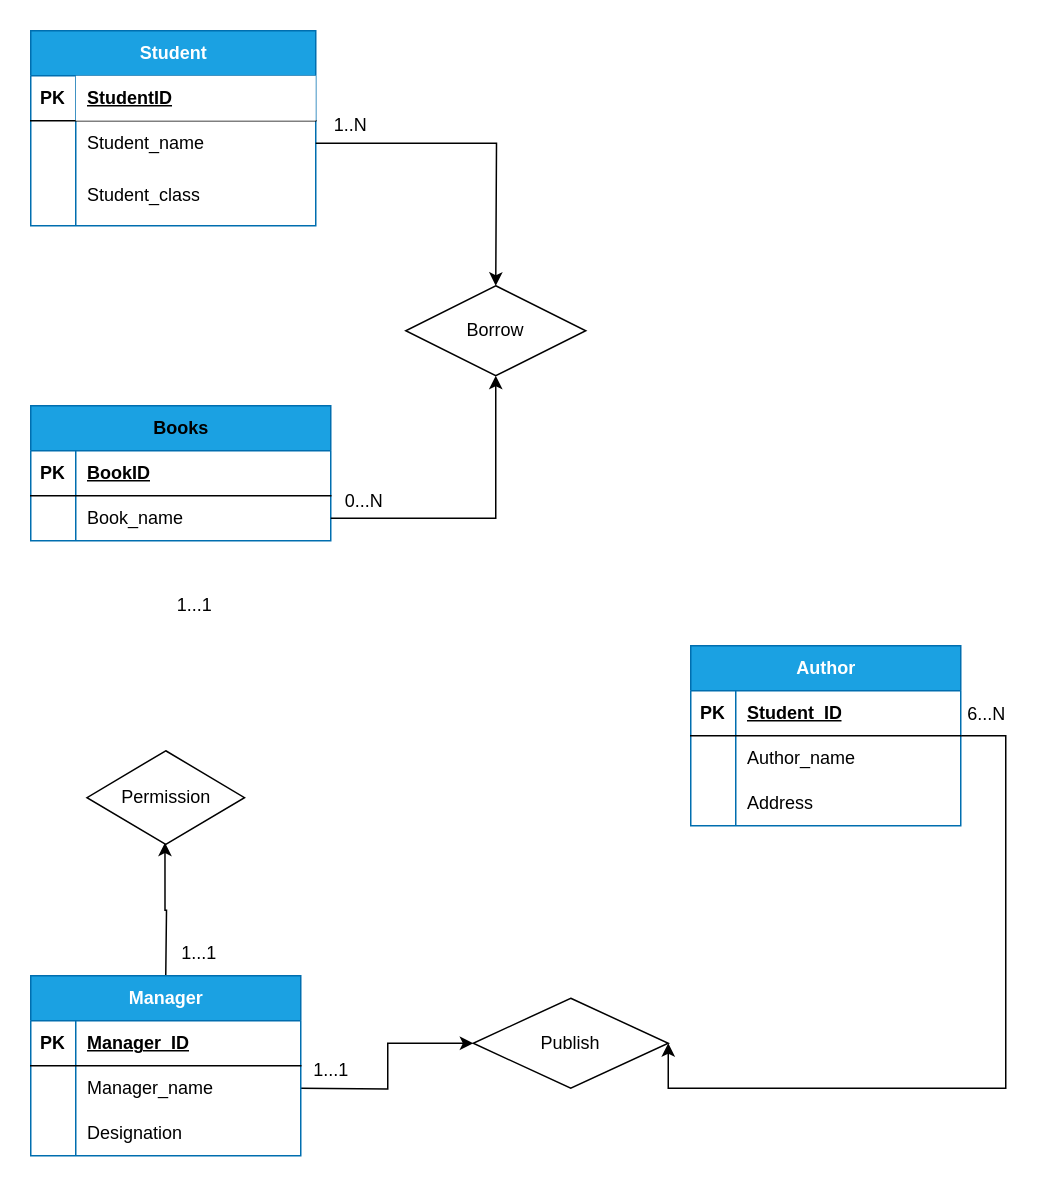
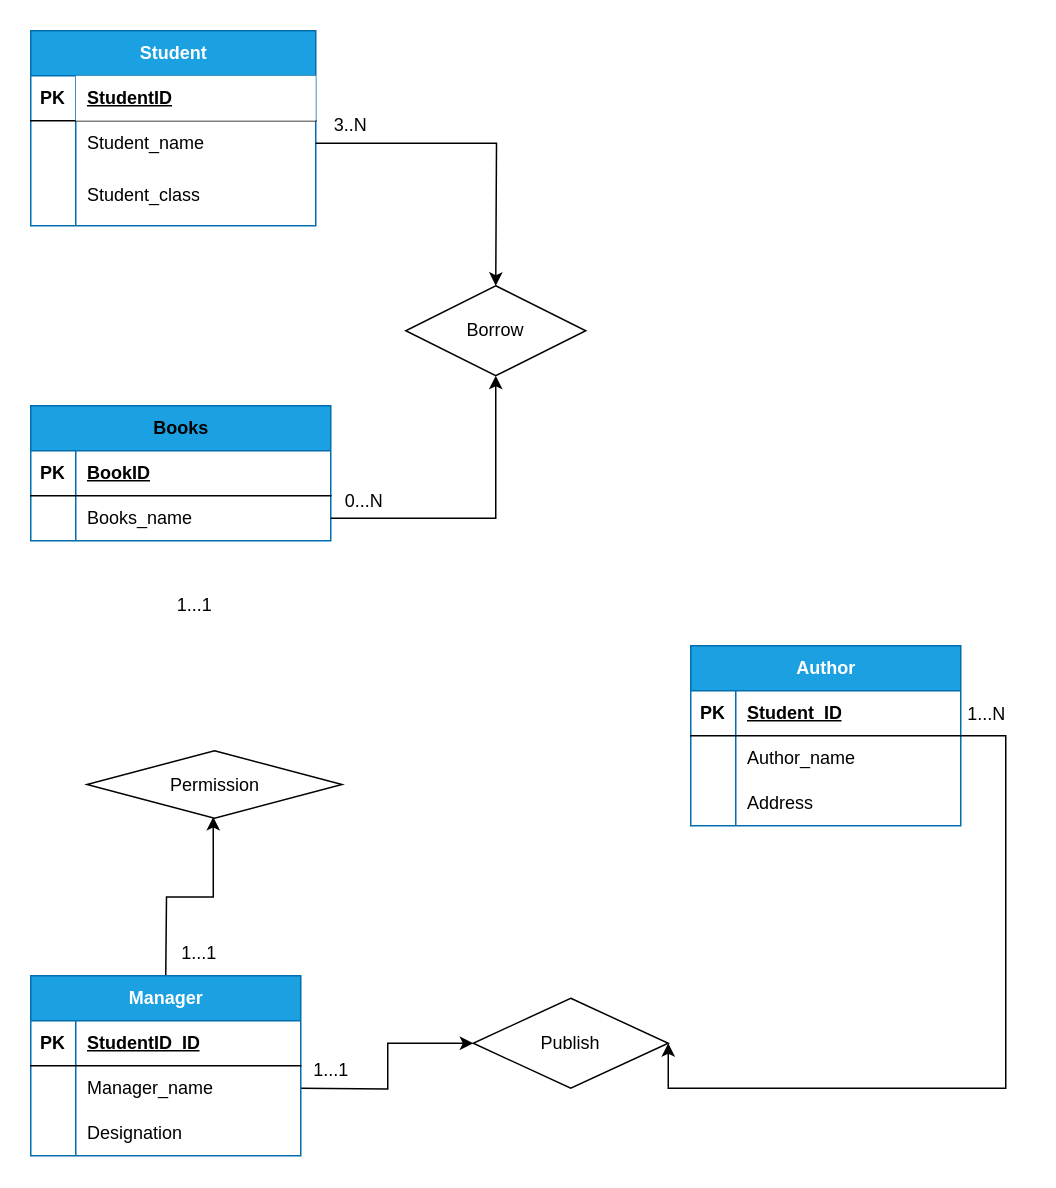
node "1..N": label "1..N" -> "3..N"
node "Book_name": label "Book_name" -> "Books_name"
node "6...N": label "6...N" -> "1...N"
node "Permission": size 158x94 -> 255x68
node "Manager_ID": label "Manager_ID" -> "StudentID_ID"
